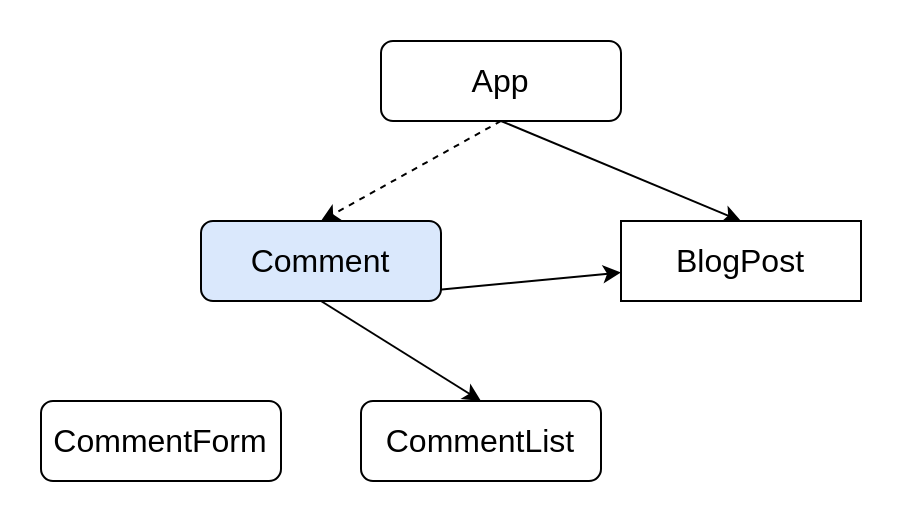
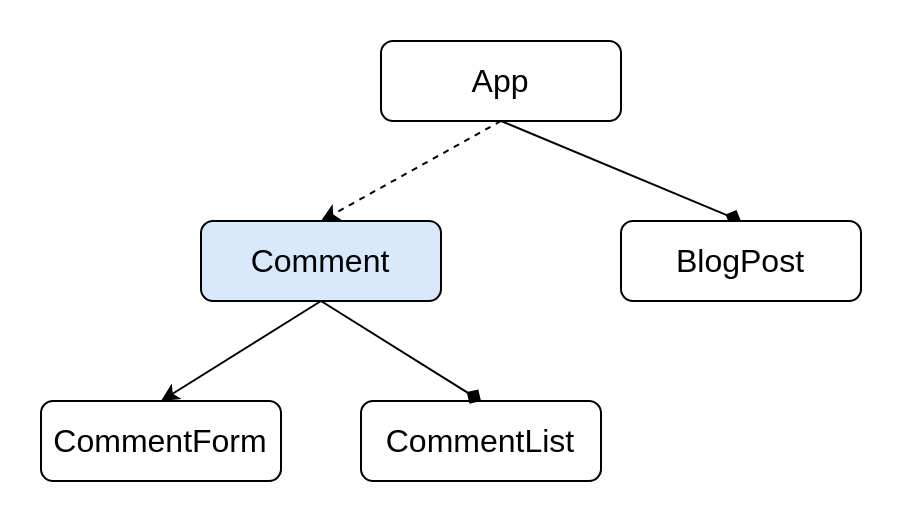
edge "App" -> "BlogPost": arrowhead classic -> diamond
node "BlogPost": shape rectangle -> rounded rectangle
edge "Comment" -> "BlogPost": now "Comment" -> "CommentForm"
edge "Comment" -> "CommentList": arrowhead classic -> diamond
